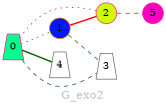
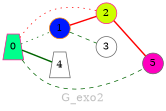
edge "2" -- "5": style dashed -> bold
node "5": color deeppink -> gray40
node "3": shape trapezium -> circle
edge "0" -- "3": now "0" -- "5"
